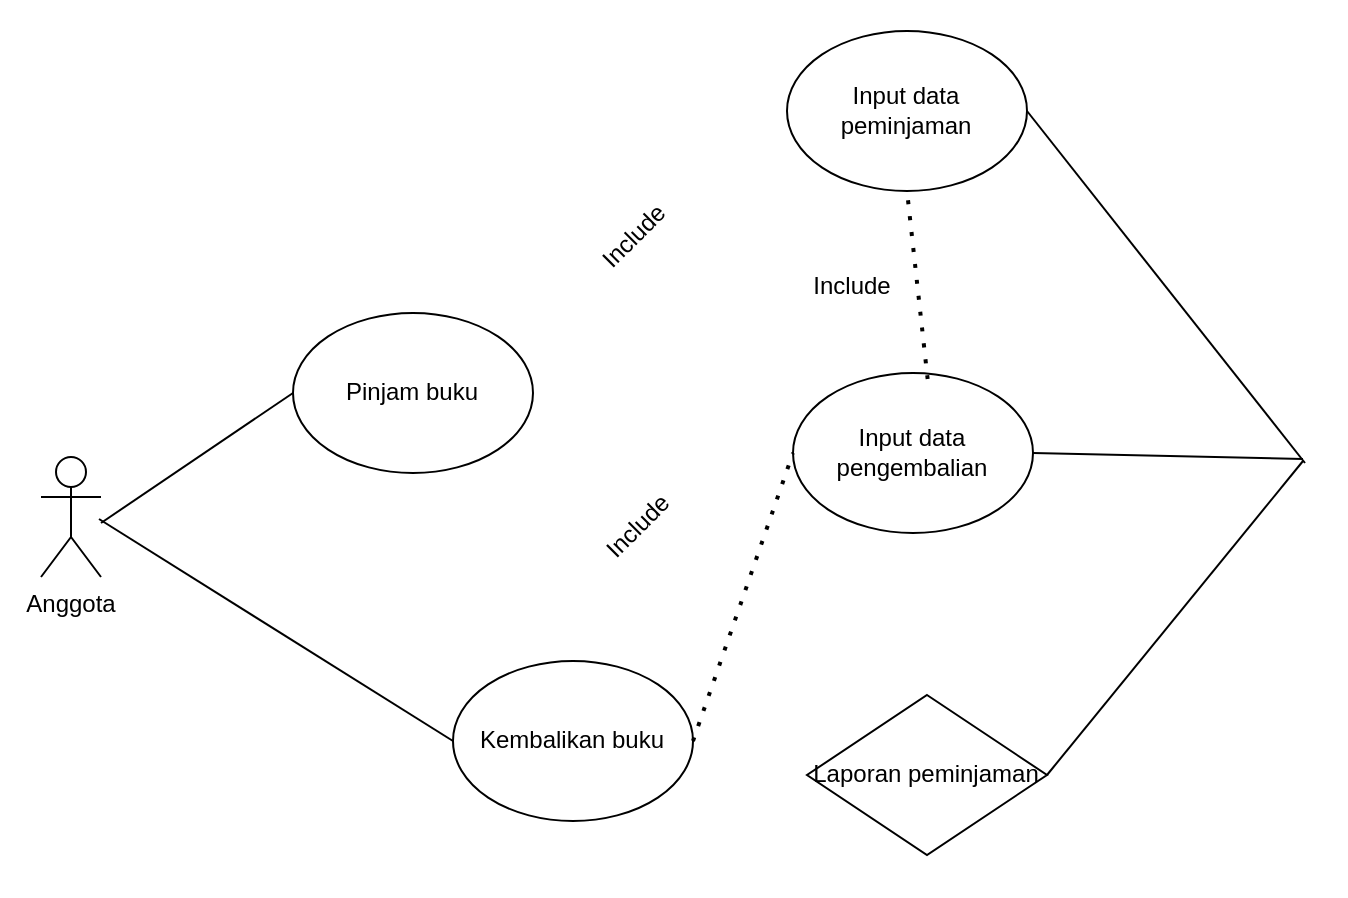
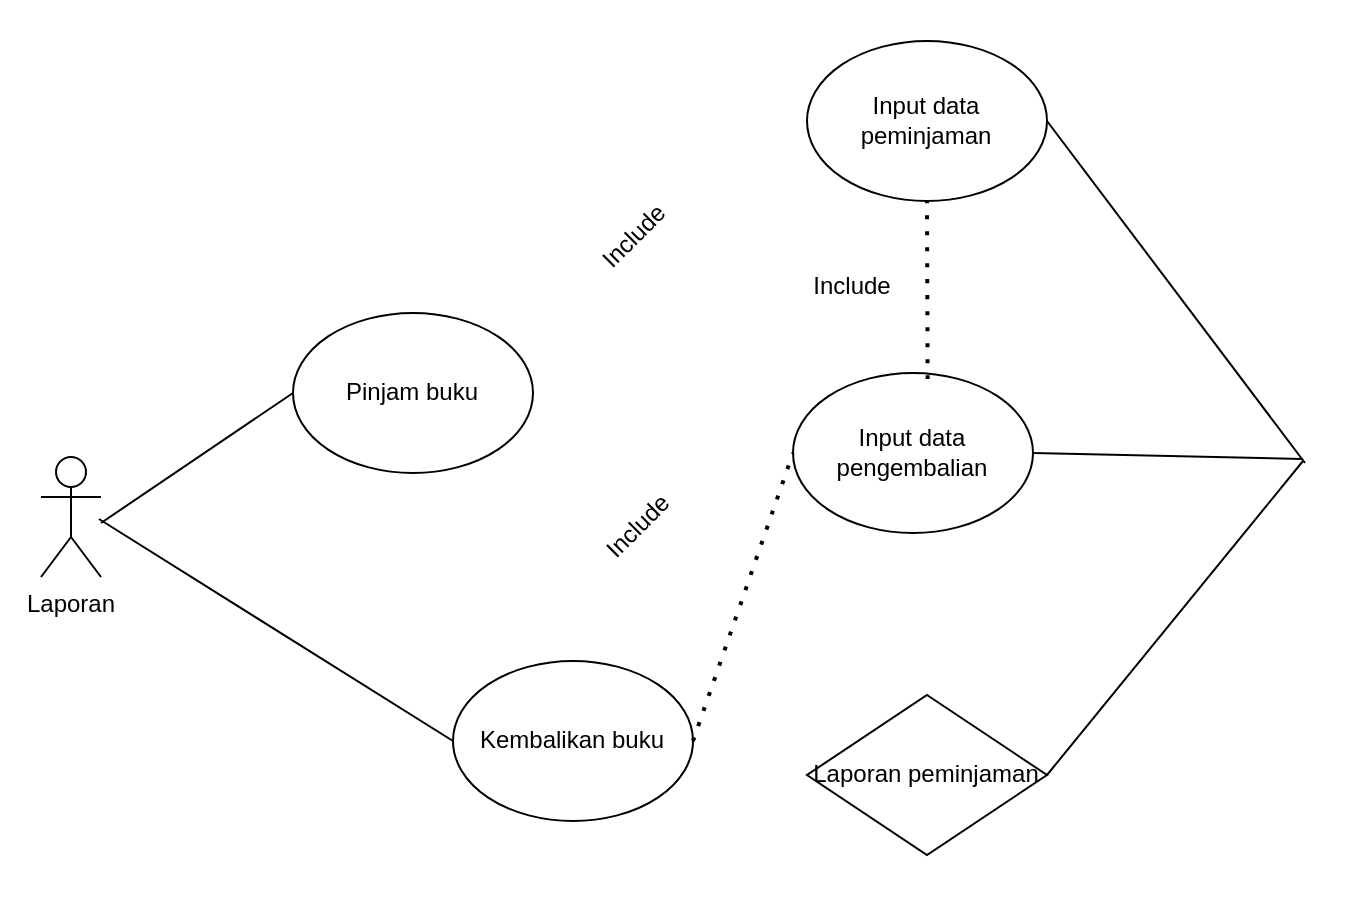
node "Input data peminjaman": moved (907, 111) -> (927, 121)
node "Anggota": label "Anggota" -> "Laporan"
